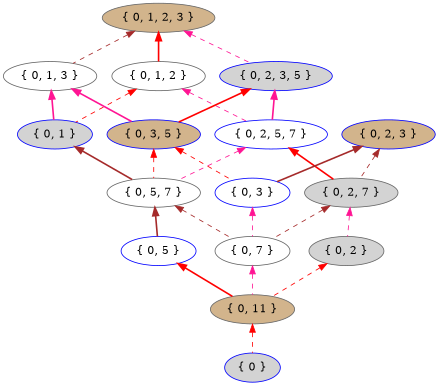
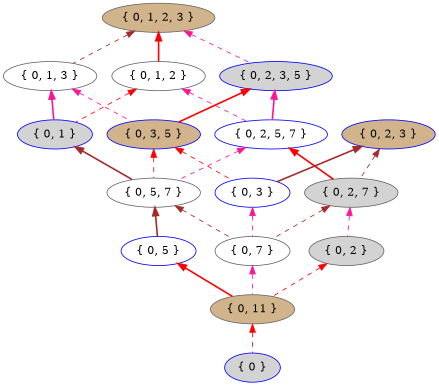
edge "{ 0, 3, 5 }" -> "{ 0, 1, 3 }": style bold -> dashed
